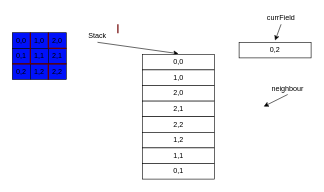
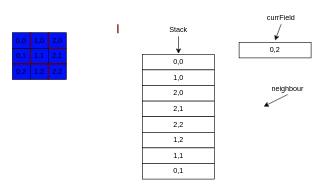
node "Stack": moved (98, 36) -> (179, 30)
